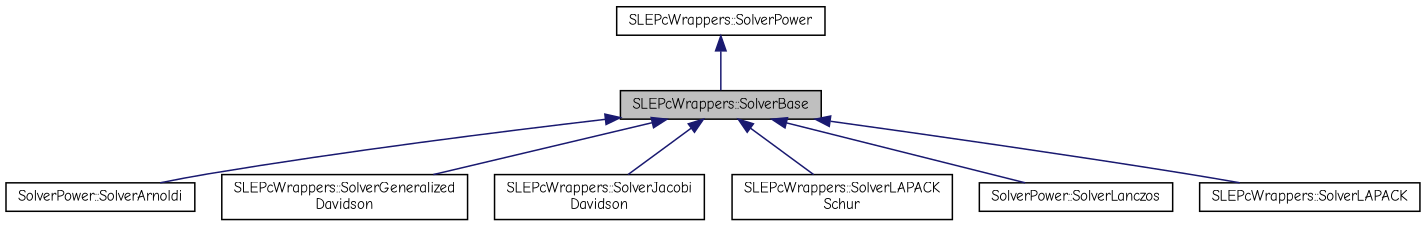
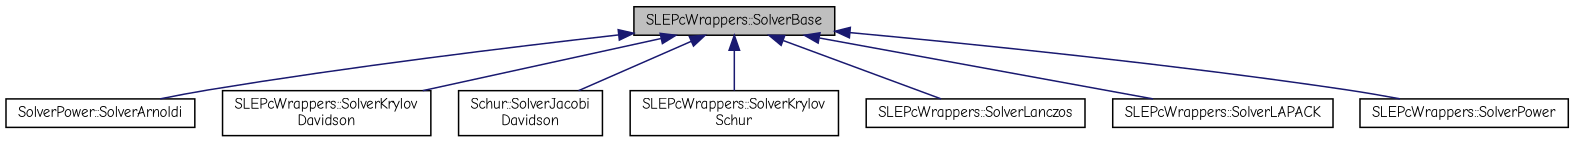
edge "SLEPcWrappers::SolverBase" -> "SLEPcWrappers::SolverPower": reversed
node "SLEPcWrappers::SolverGeneralized Davidson": label "SLEPcWrappers::SolverGeneralized Davidson" -> "SLEPcWrappers::SolverKrylov Davidson"
node "SLEPcWrappers::SolverJacobi Davidson": label "SLEPcWrappers::SolverJacobi Davidson" -> "Schur::SolverJacobi Davidson"
node "SLEPcWrappers::SolverLAPACK Schur": label "SLEPcWrappers::SolverLAPACK Schur" -> "SLEPcWrappers::SolverKrylov Schur"
node "SolverPower::SolverLanczos": label "SolverPower::SolverLanczos" -> "SLEPcWrappers::SolverLanczos"
